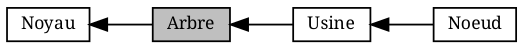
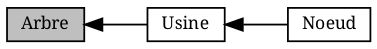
node "Noyau": removed
